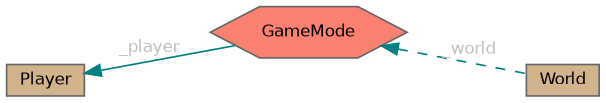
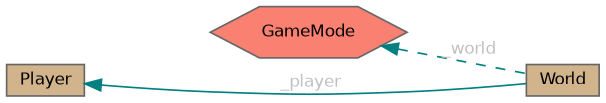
edge "GameMode" -> "Player": now "World" -> "Player"
